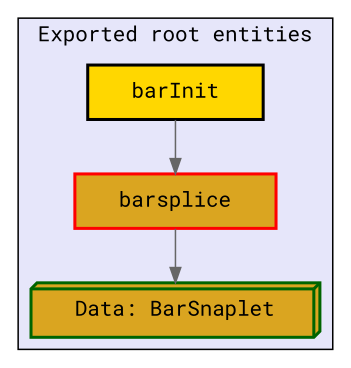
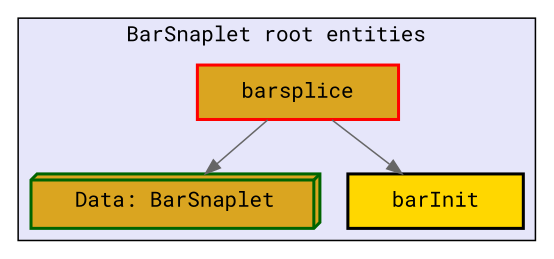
cluster "Exported root entities": label "Exported root entities" -> "BarSnaplet root entities"
edge "barInit" -> "barsplice": reversed
